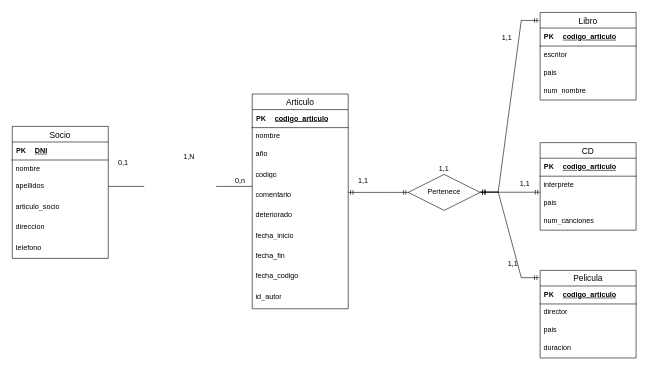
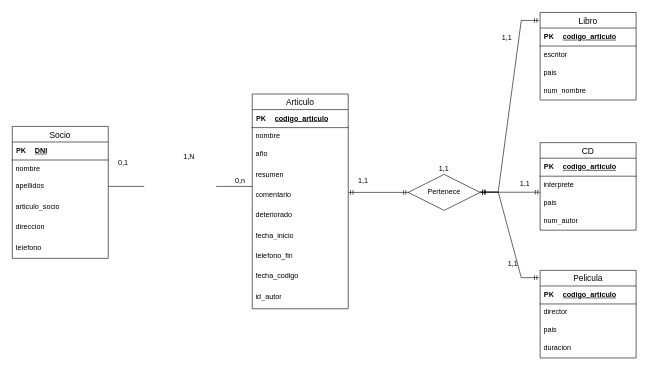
node "codigo": label "codigo" -> "resumen"
node "num_canciones": label "num_canciones" -> "num_autor"
node "fecha_fin": label "fecha_fin" -> "telefono_fin"
